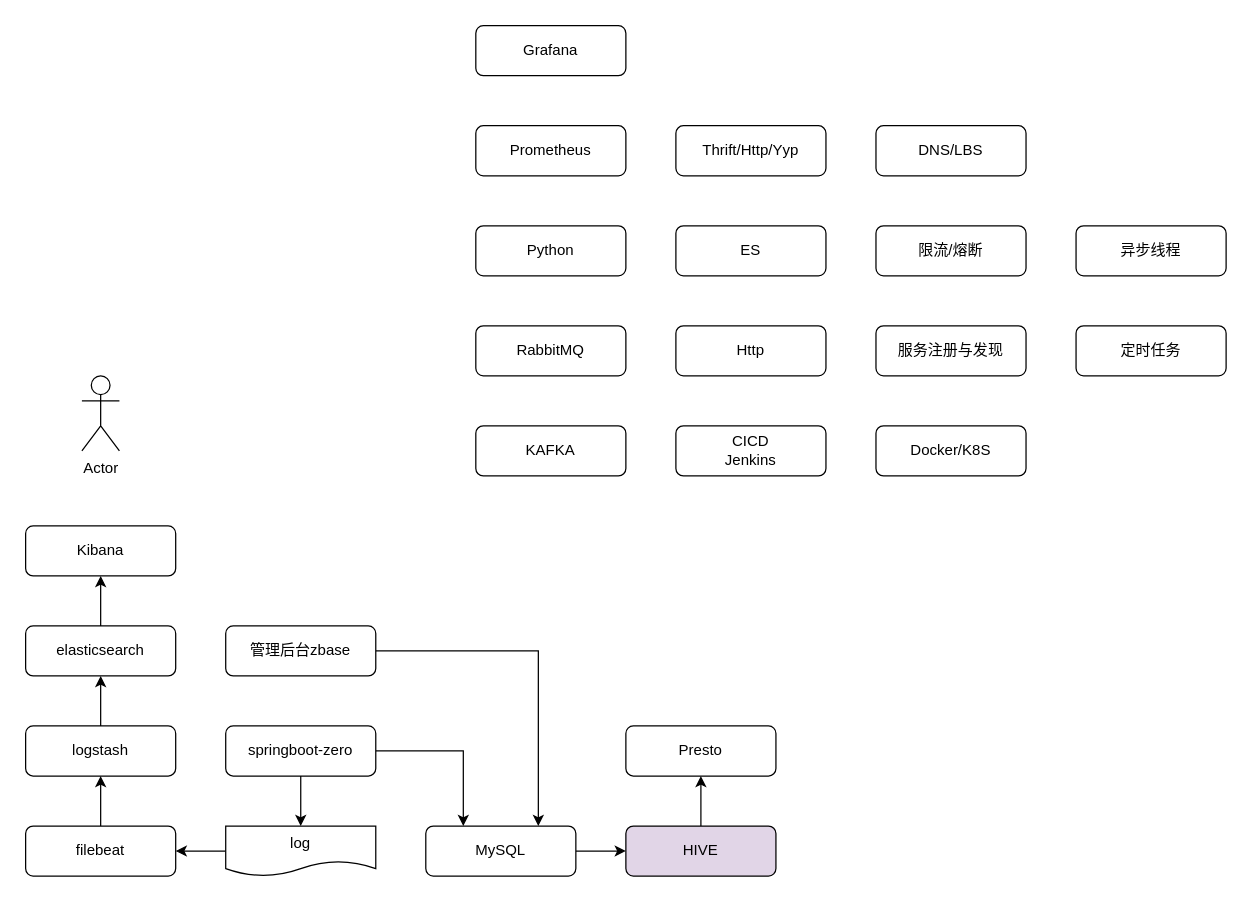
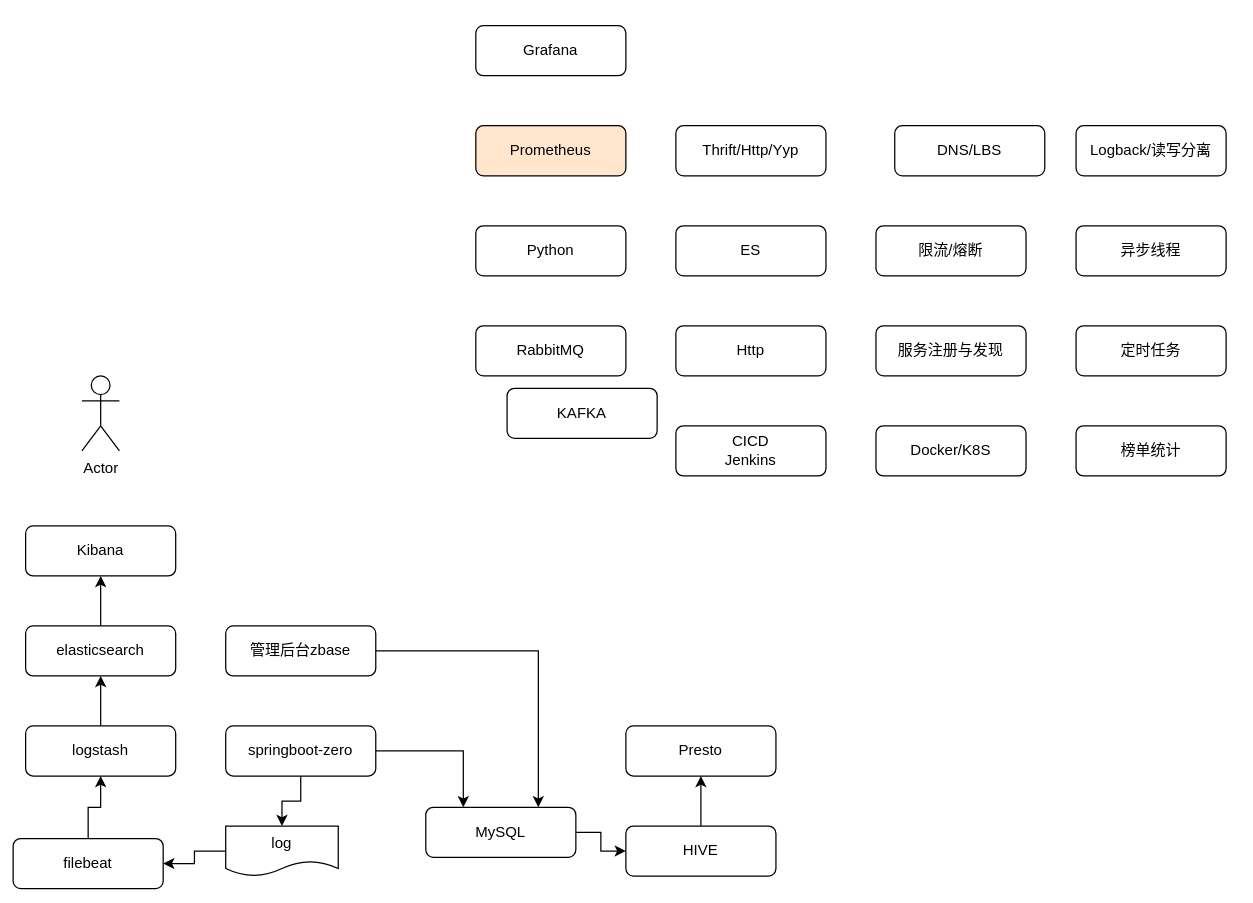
node "Prometheus": fillcolor #ffffff -> #ffe6cc
node "DNS/LBS": moved (951, 151) -> (969, 151)
node "Logback/读写分离": added
node "KAFKA": moved (551, 451) -> (582, 413)
node "榜单统计": added
node "filebeat": moved (101, 851) -> (88, 863)
node "log": size 150x50 -> 113x50
node "MySQL": moved (501, 851) -> (501, 832)
node "HIVE": fillcolor #e1d5e7 -> #ffffff
